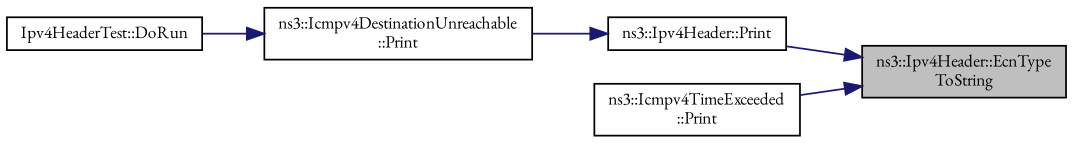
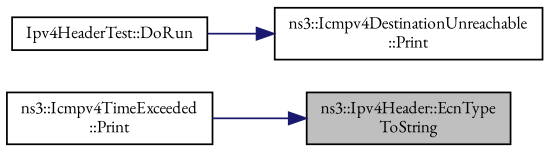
node "ns3::Ipv4Header::Print": removed
